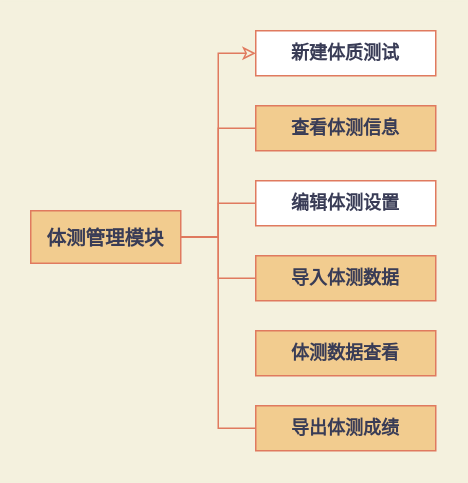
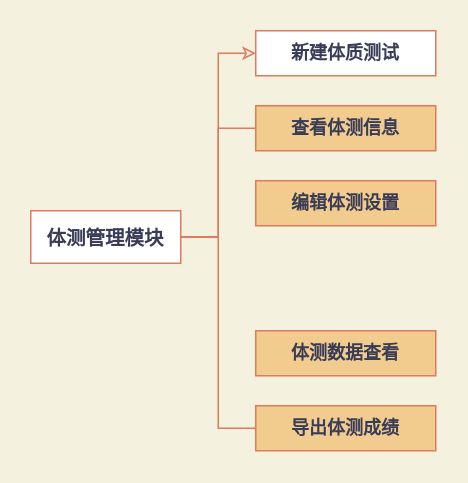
edge "编辑体测设置" -- "体测管理模块": removed
node "编辑体测设置": fillcolor #ffffff -> #f2cc8f
node "体测管理模块": fillcolor #f2cc8f -> #ffffff
edge "体测管理模块" -- "导入体测数据": removed
node "导入体测数据": removed
